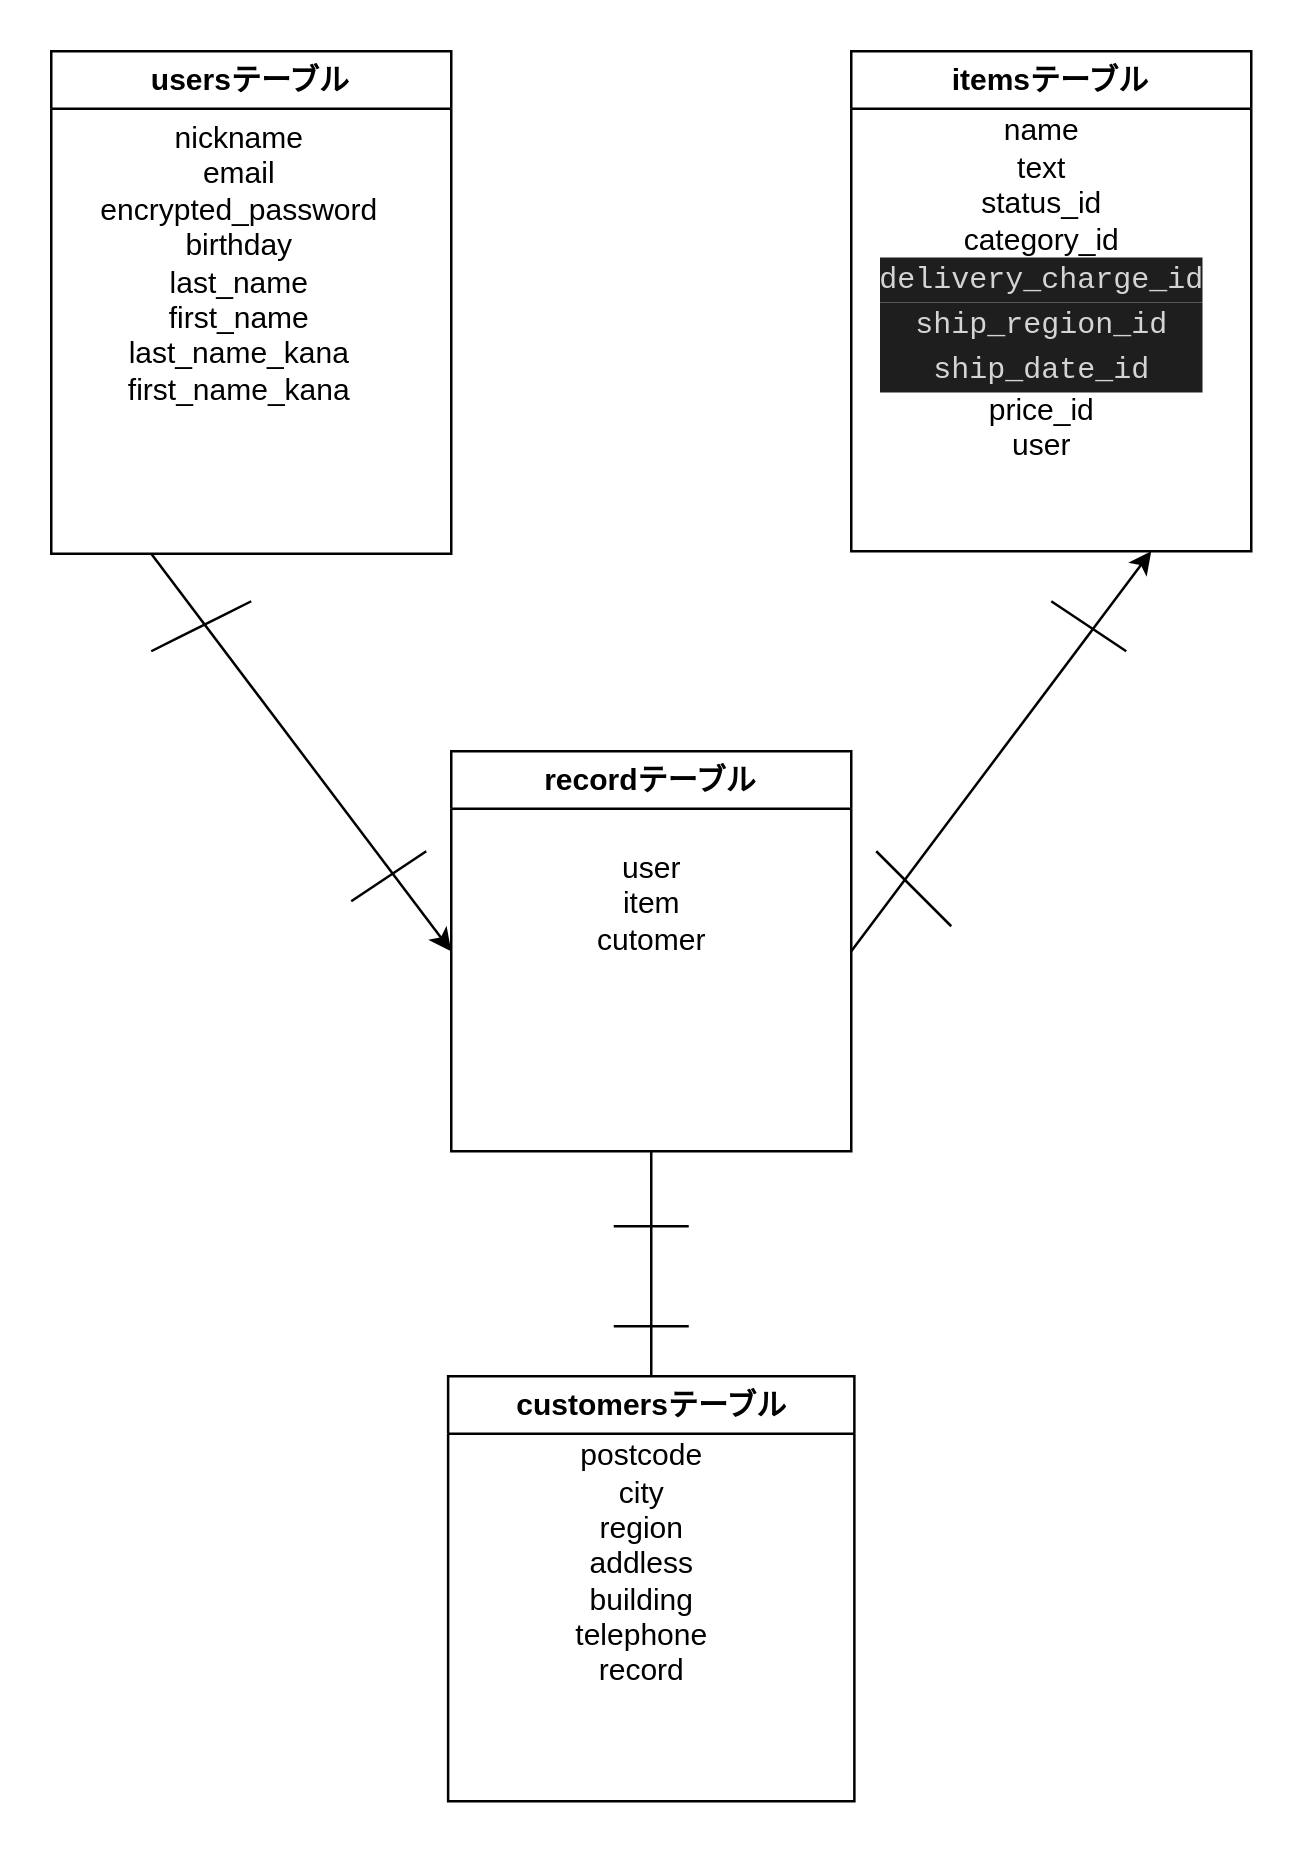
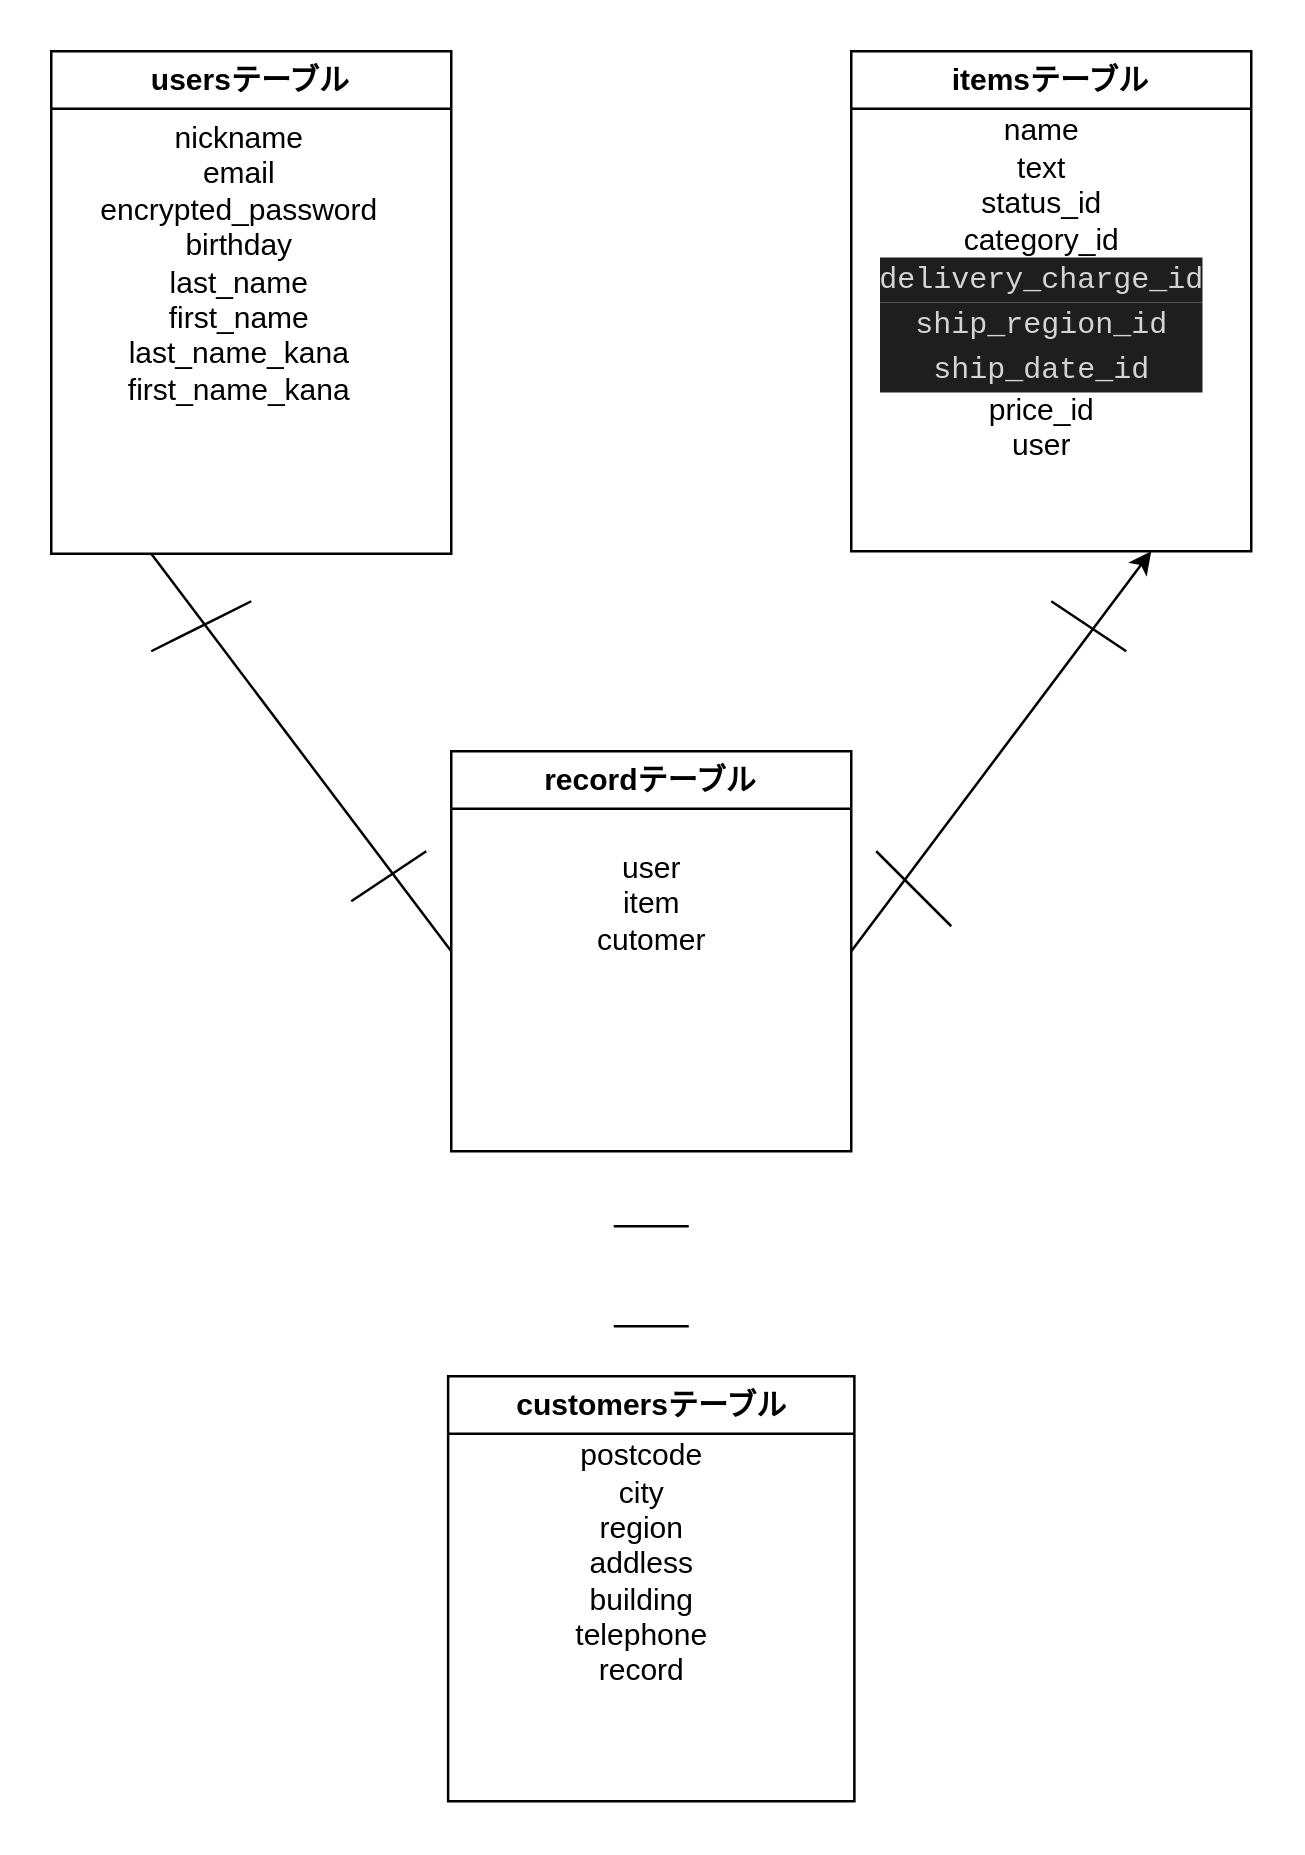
edge "usersテーブル" -> "recordテーブル": arrowhead classic -> none
edge "recordテーブル" -- "customersテーブル": removed
